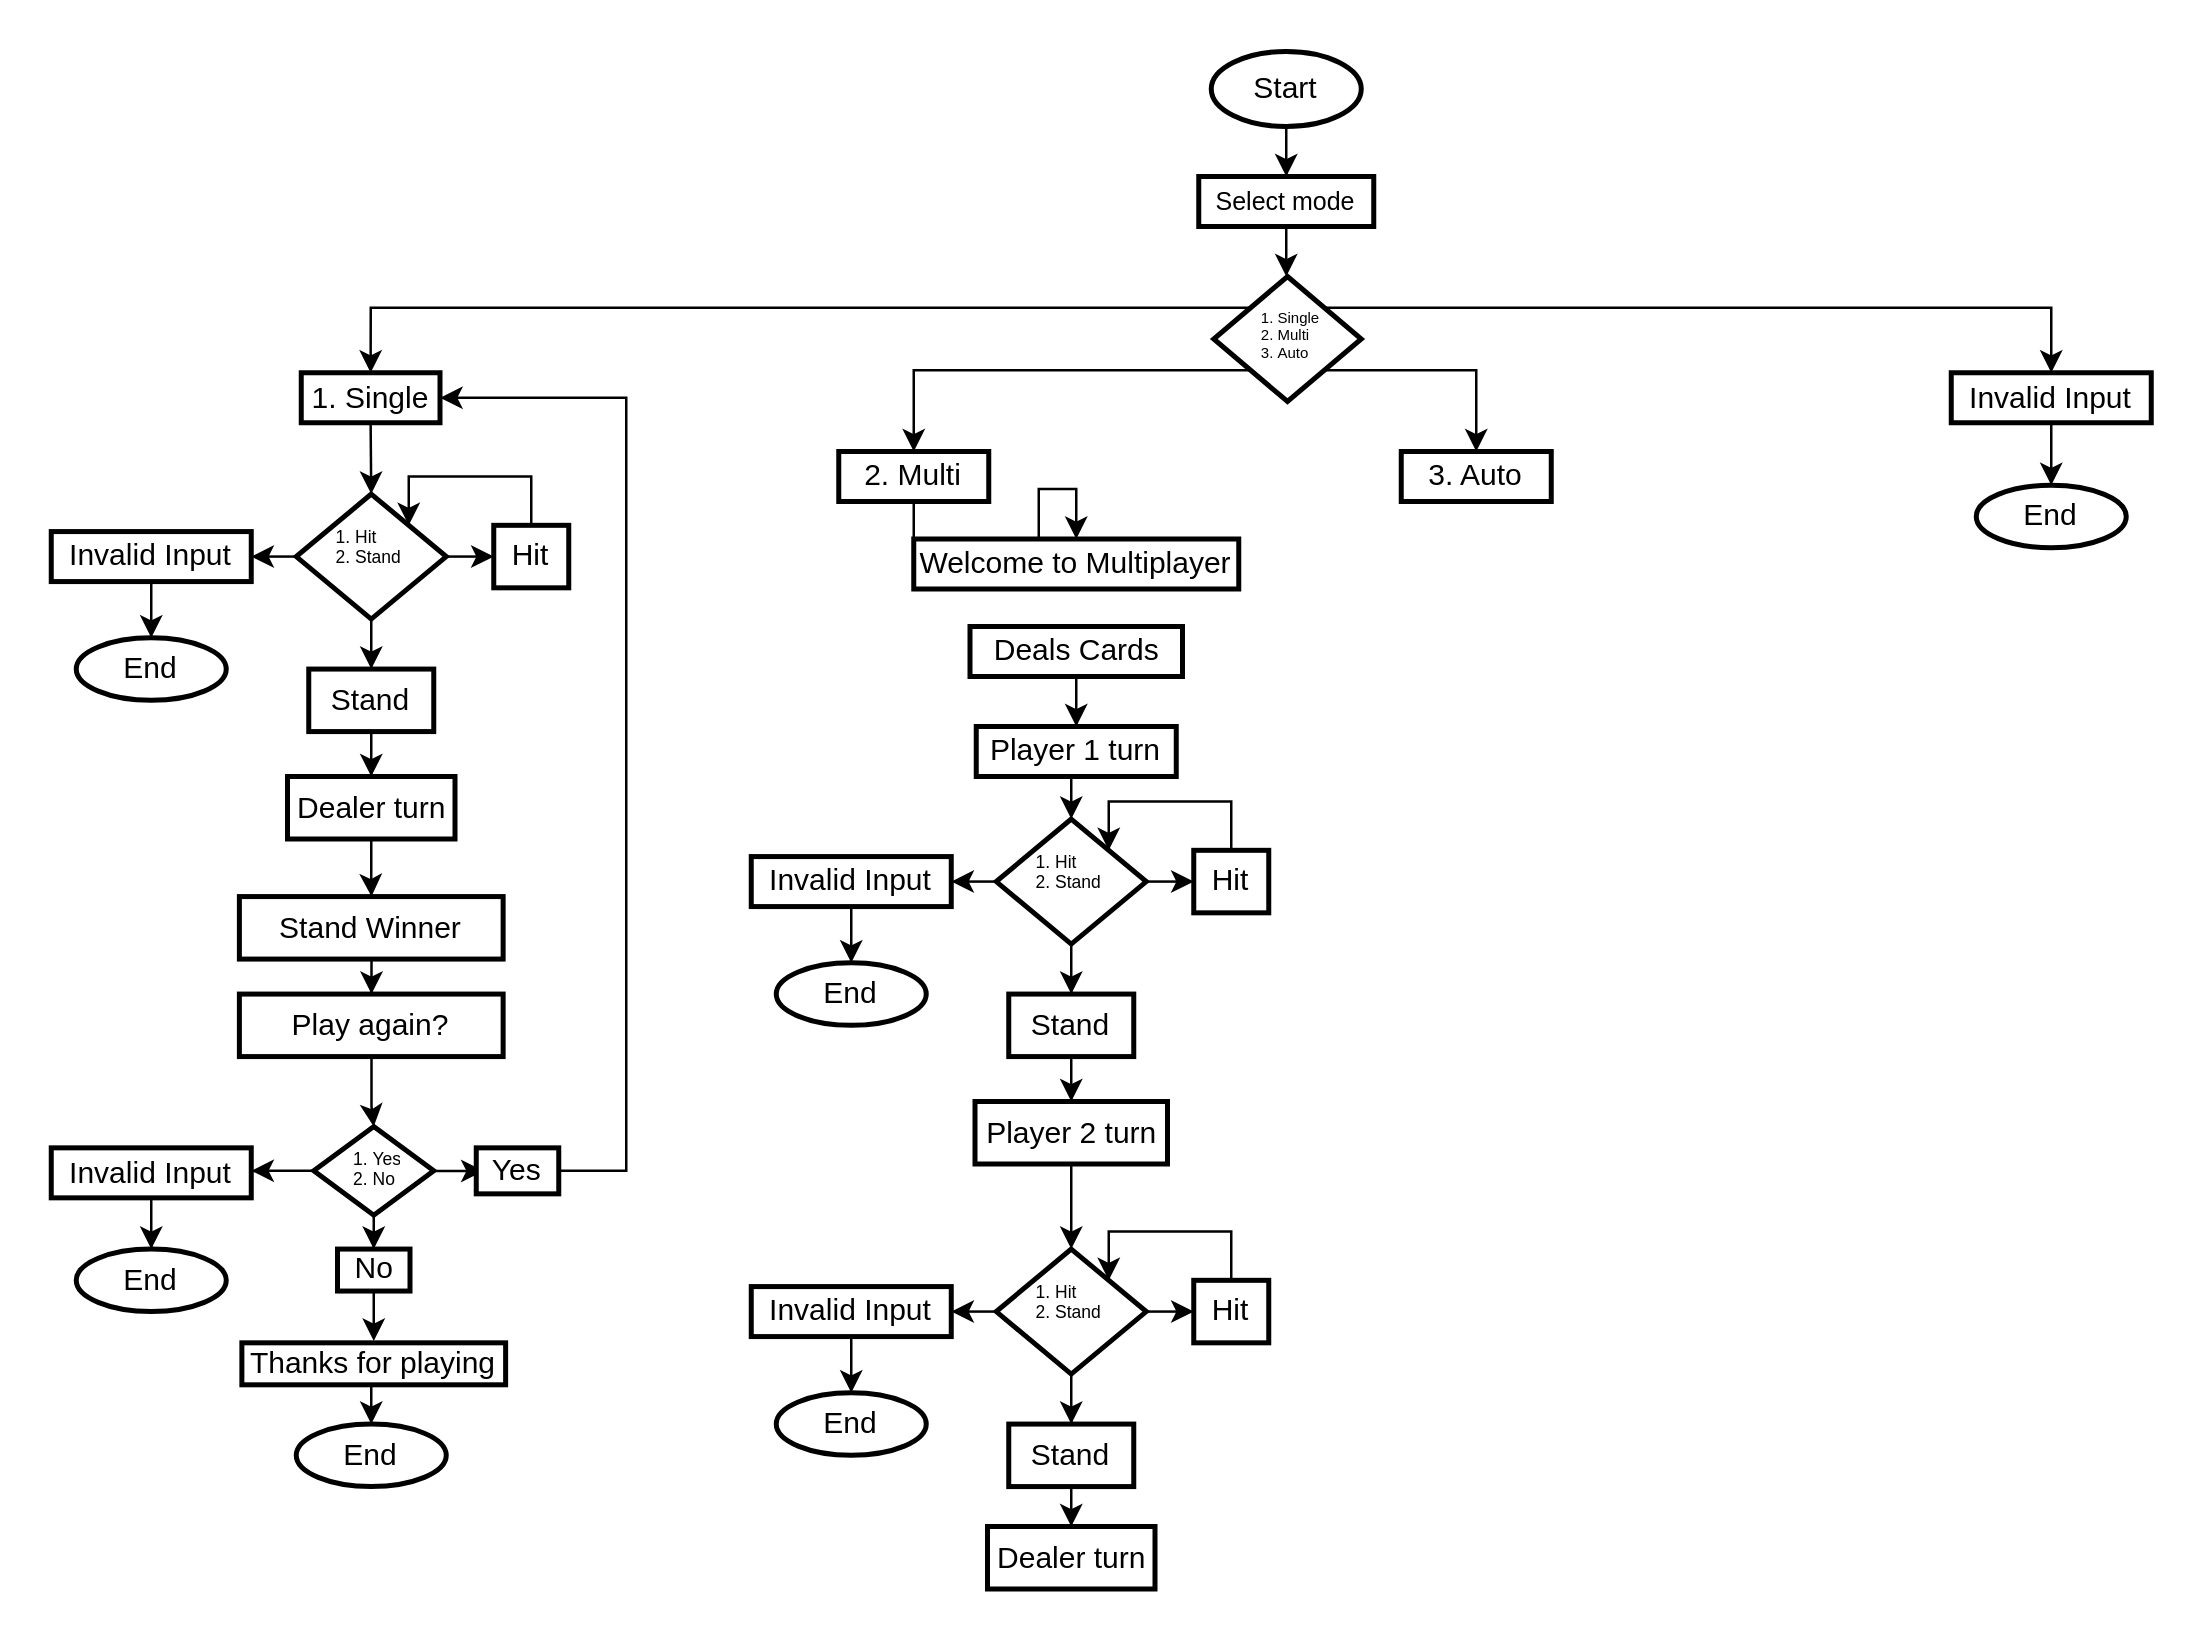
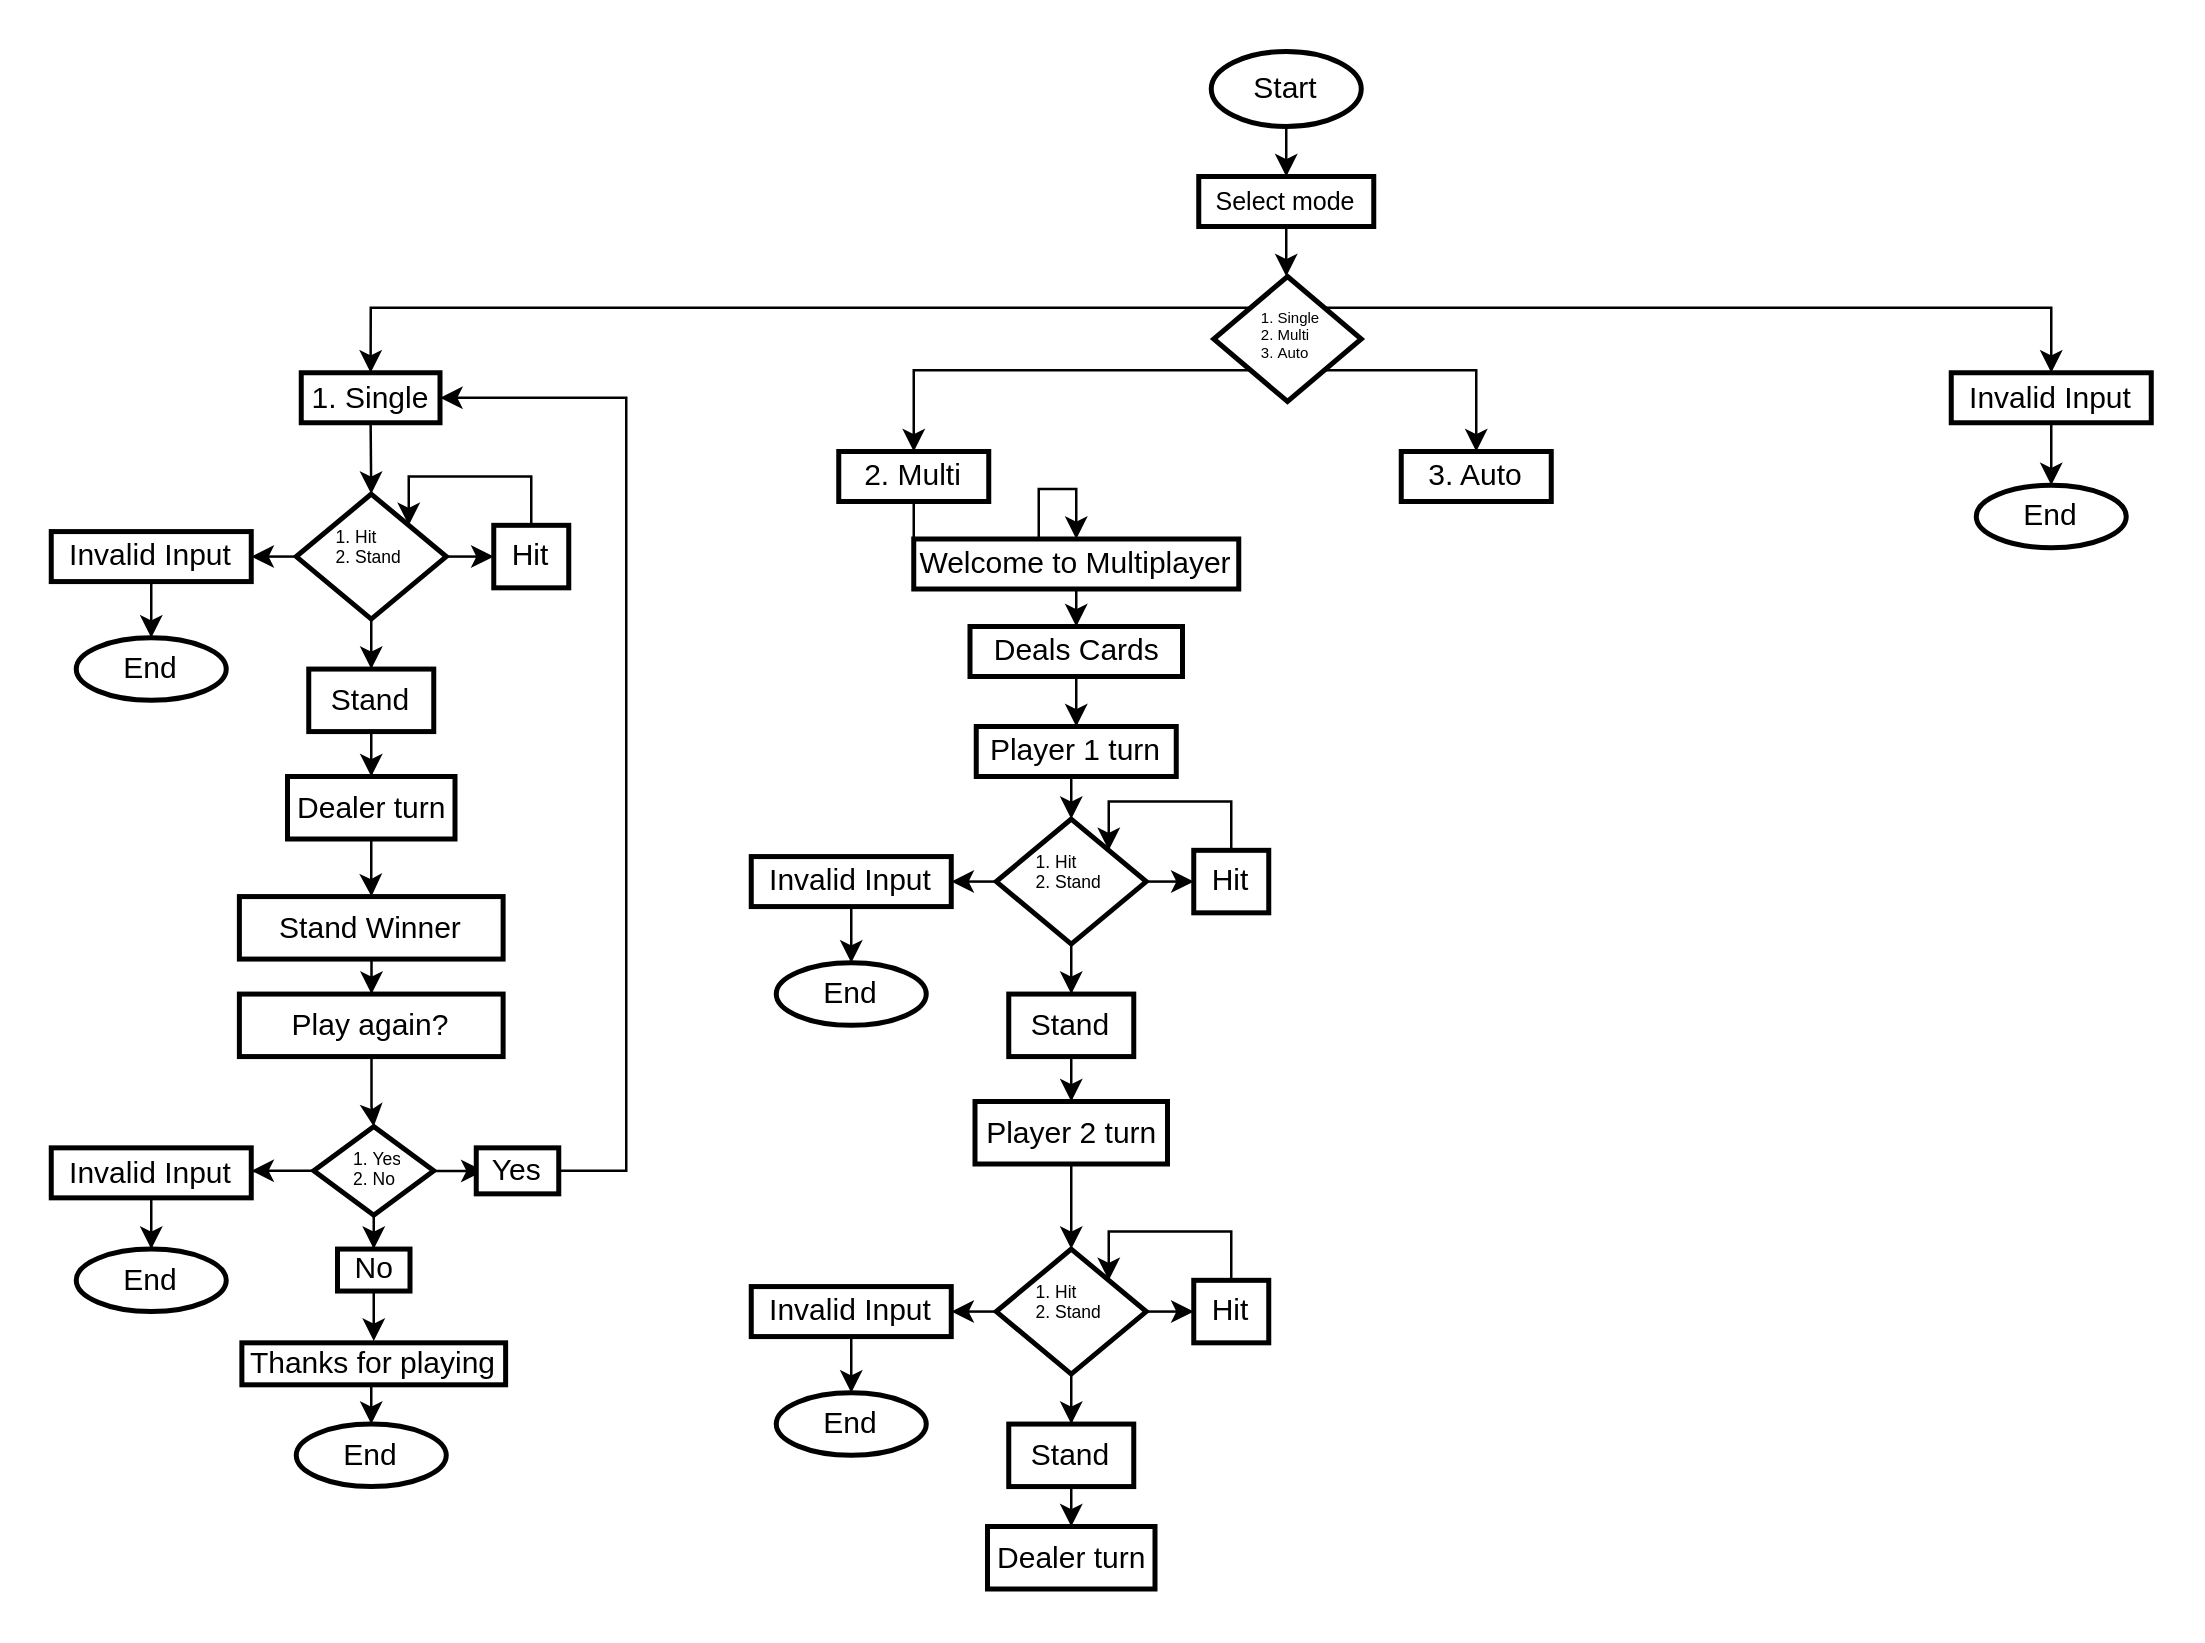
edge "Welcome to Multiplayer" -> "Deals Cards": added
